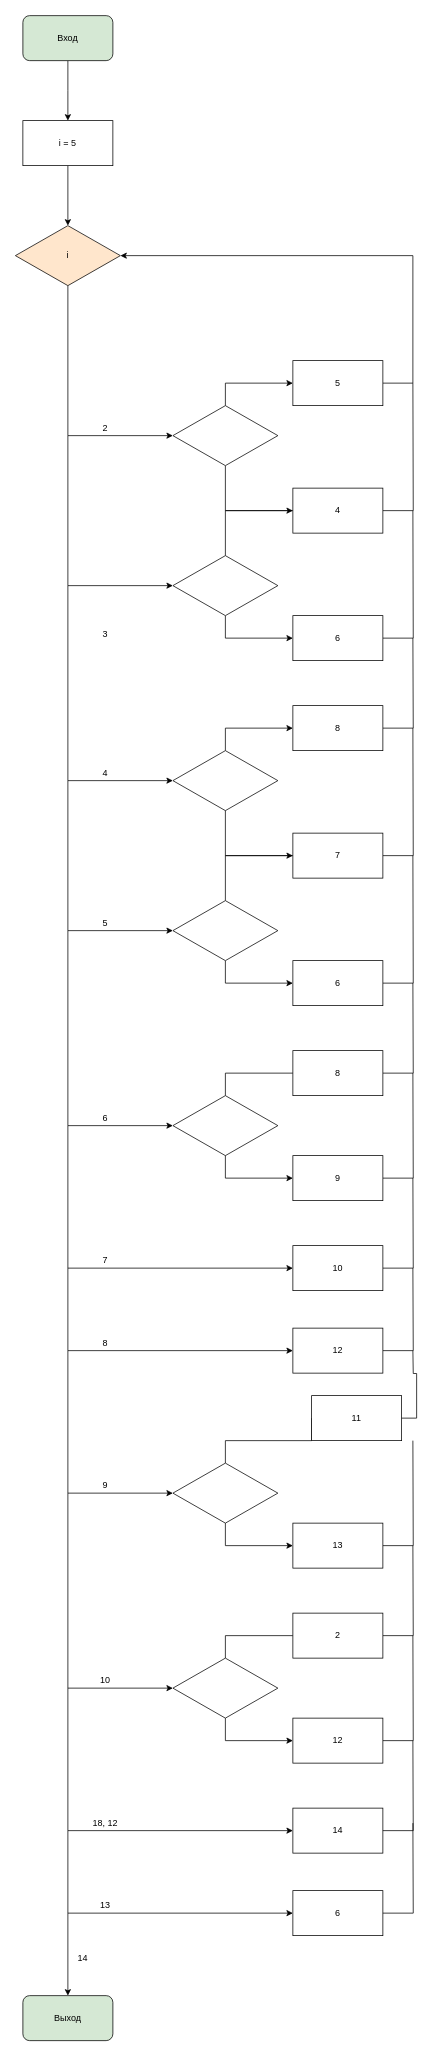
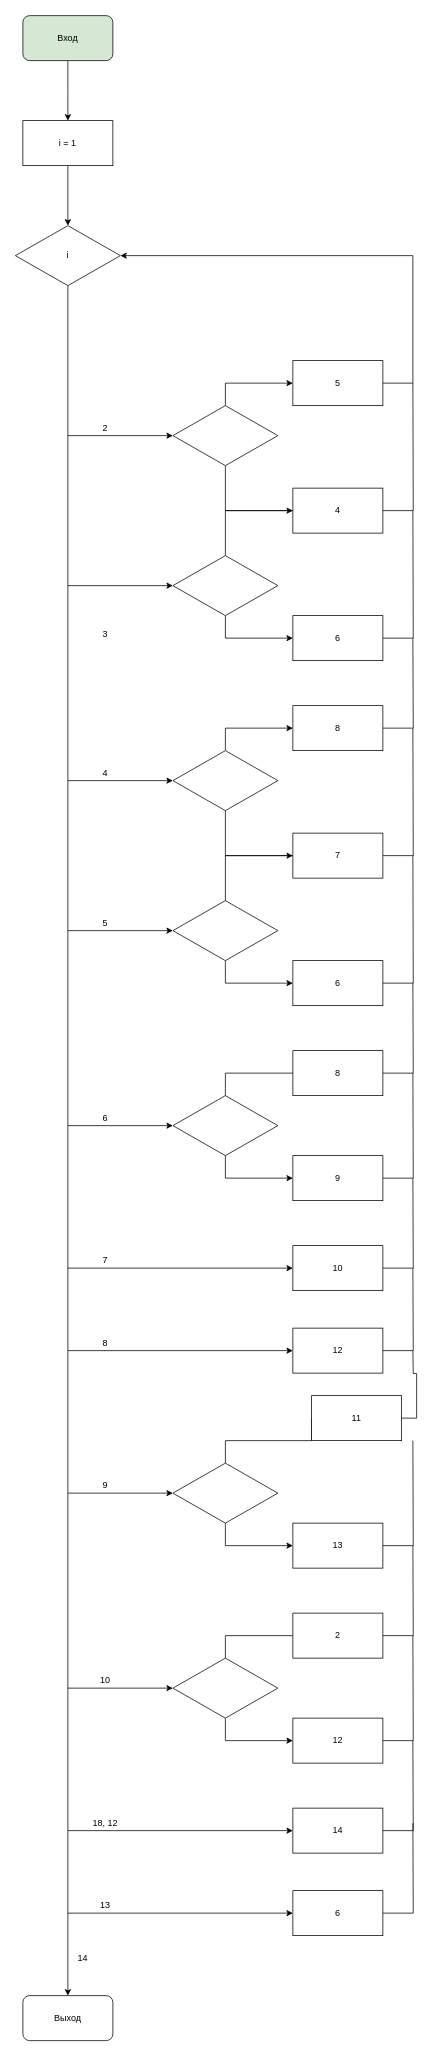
node "i = 5": label "i = 5" -> "i = 1"
node "i": fillcolor #ffe6cc -> #ffffff
node "Выход": fillcolor #d5e8d4 -> #ffffff
